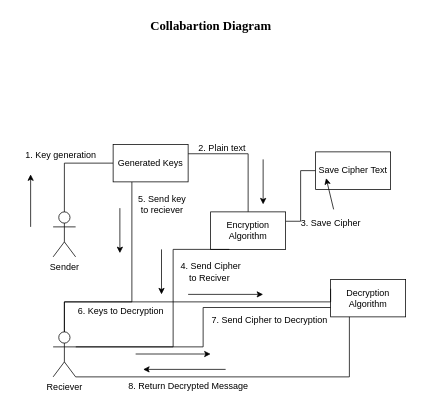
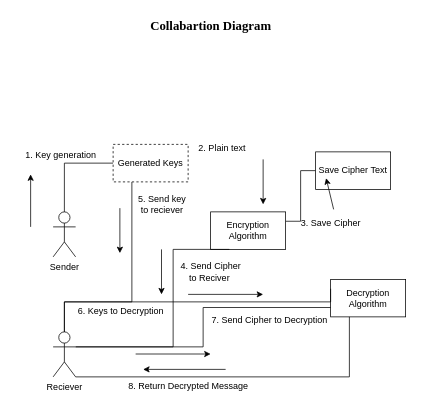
edge "Generated Keys" -- "Encryption Algorithm": removed
node "Generated Keys": style solid -> dashed
